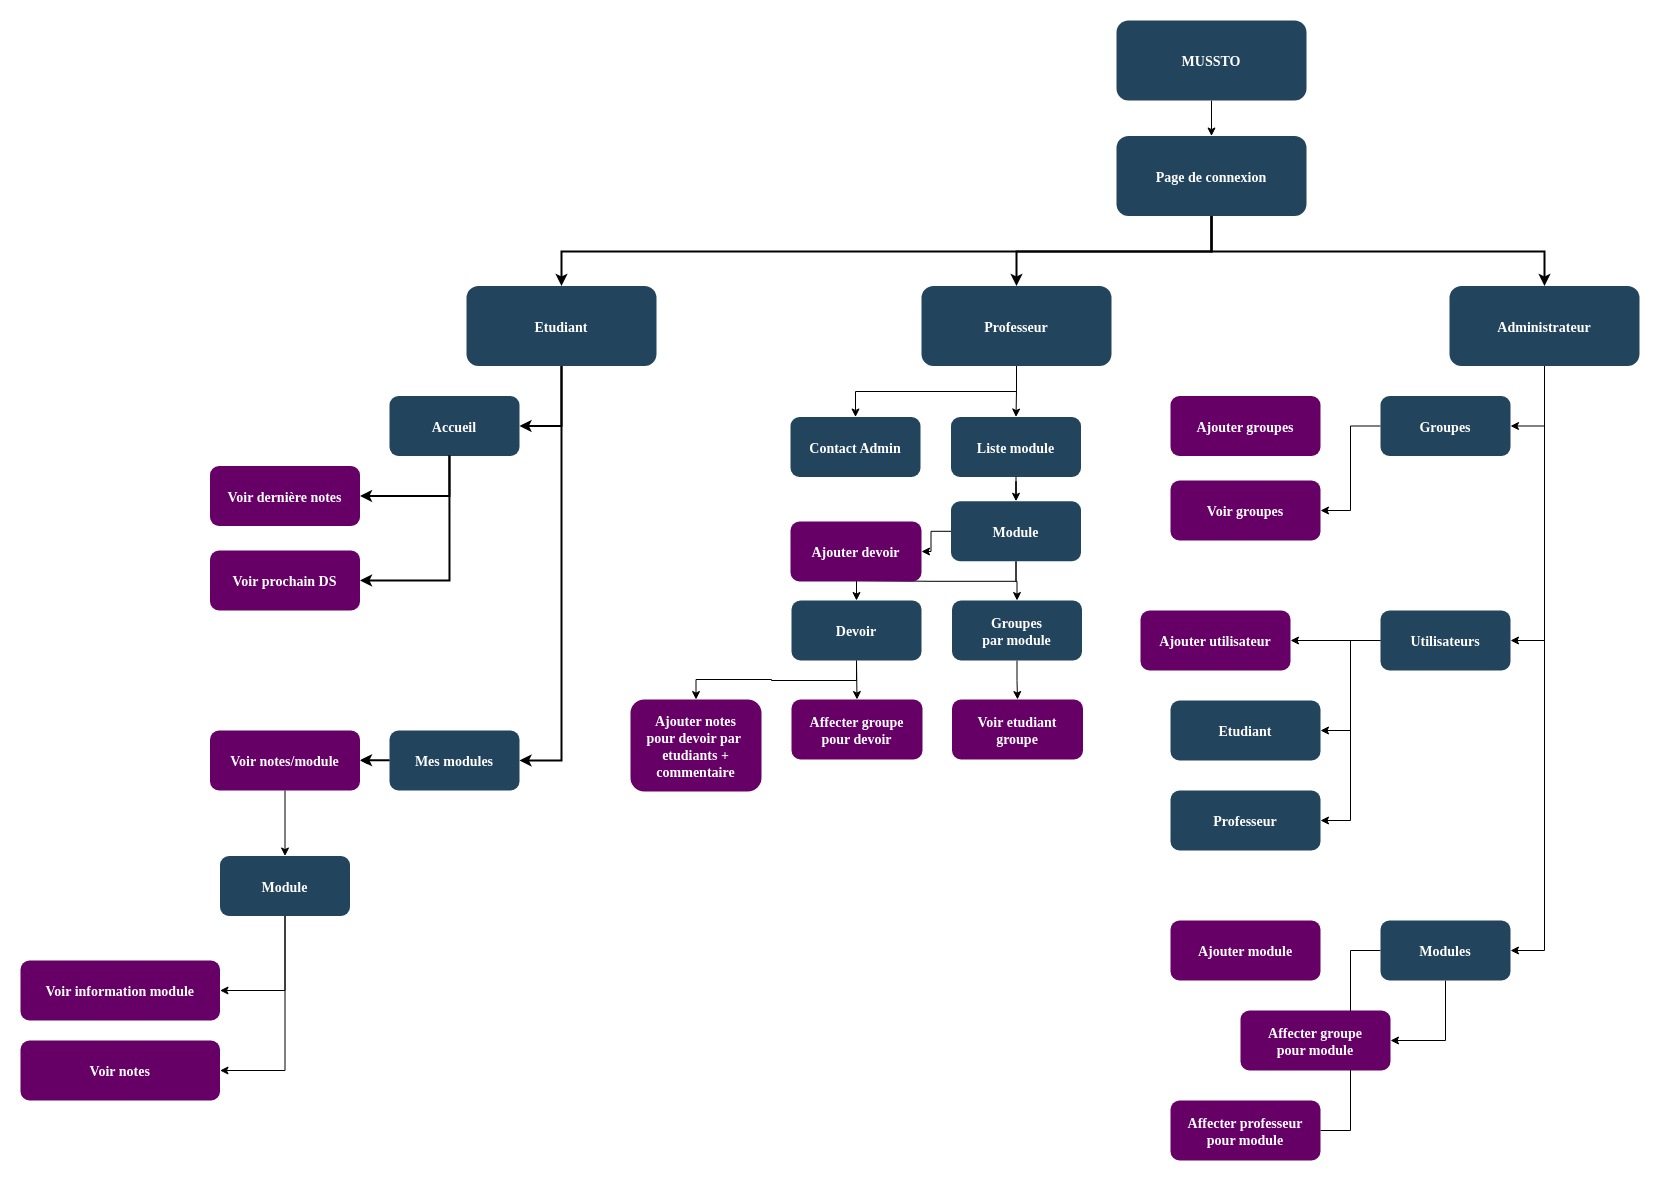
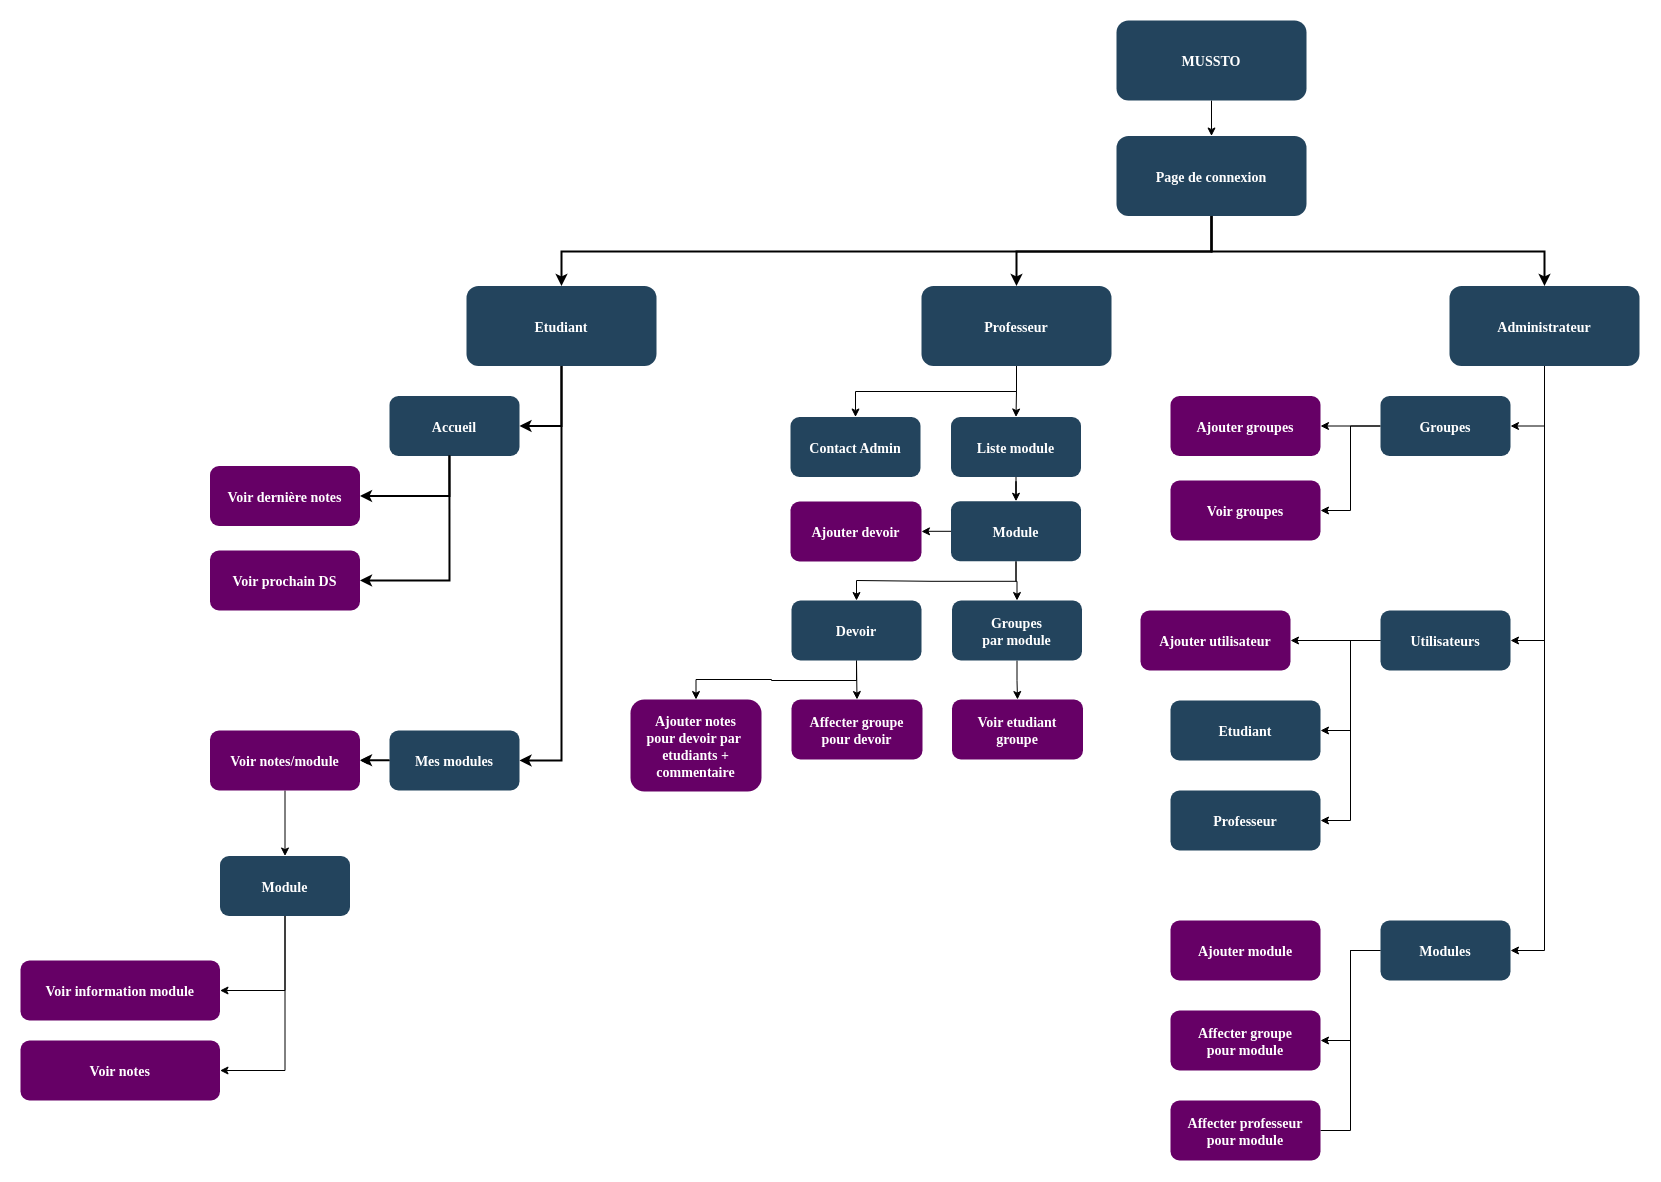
edge "Groupes" -> "Ajouter groupes": added
node "Ajouter devoir": moved (856, 552) -> (856, 532)
node "Affecter groupe pour module": moved (1316, 1041) -> (1246, 1041)
